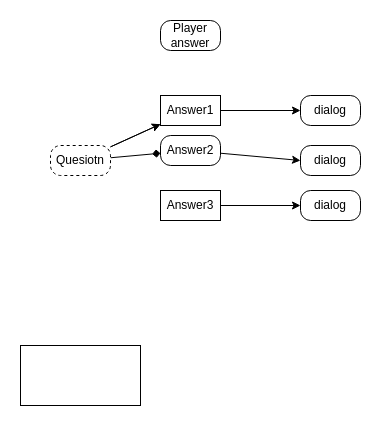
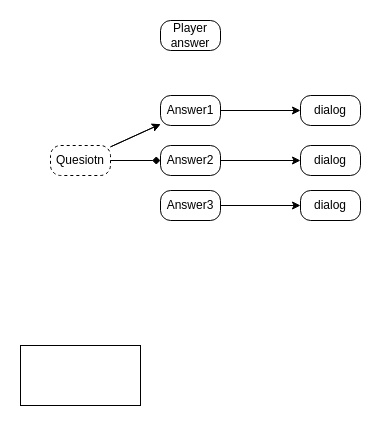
node "Answer1": shape rectangle -> rounded rectangle
node "Answer2": moved (191, 151) -> (191, 161)
node "Answer3": shape rectangle -> rounded rectangle
